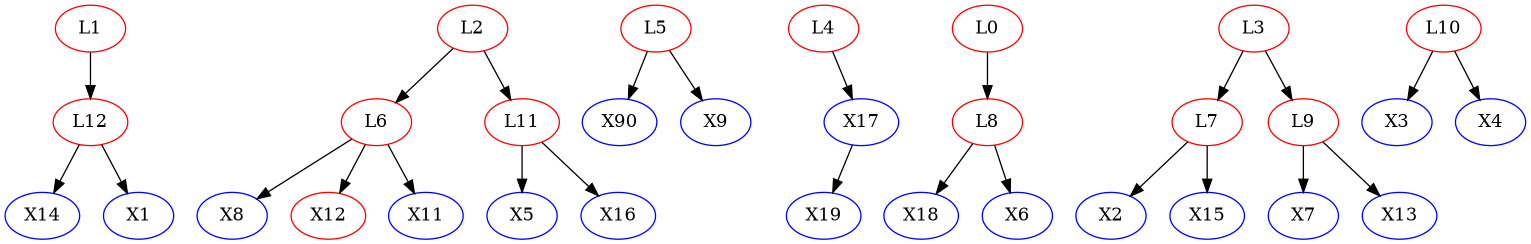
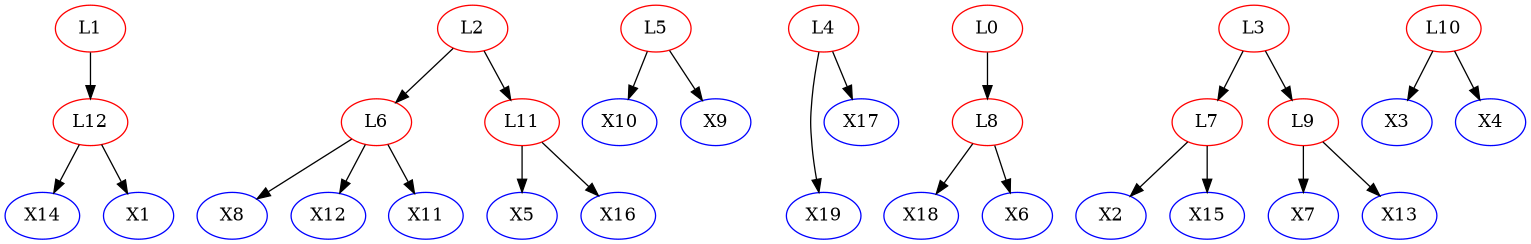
node "X90": label "X90" -> "X10"
edge "X17" -> "X19": now "L4" -> "X19"
node "X12": color red -> blue
